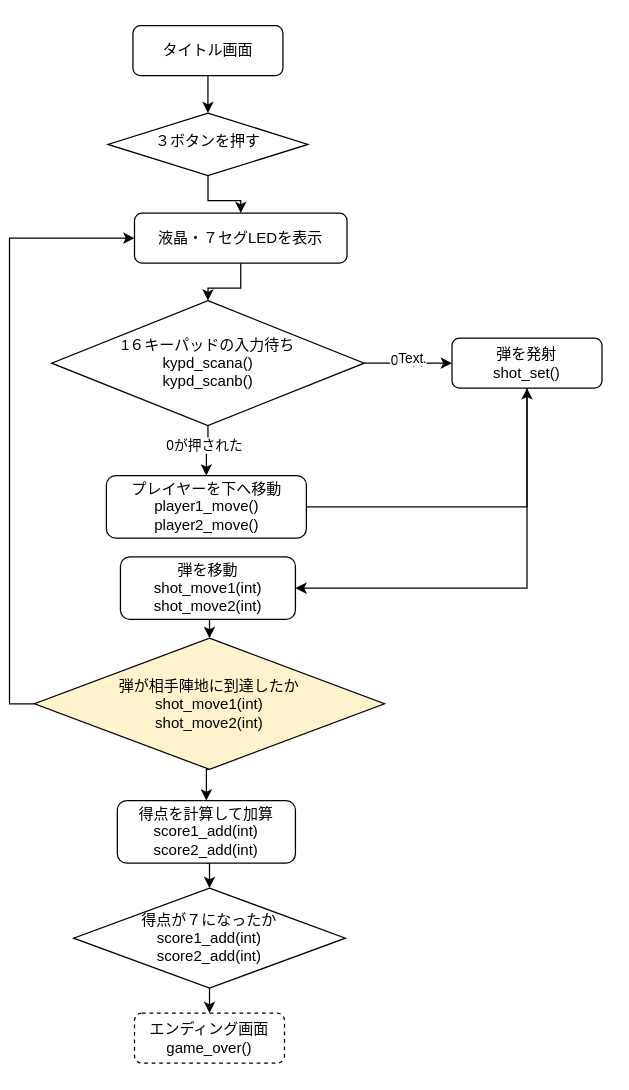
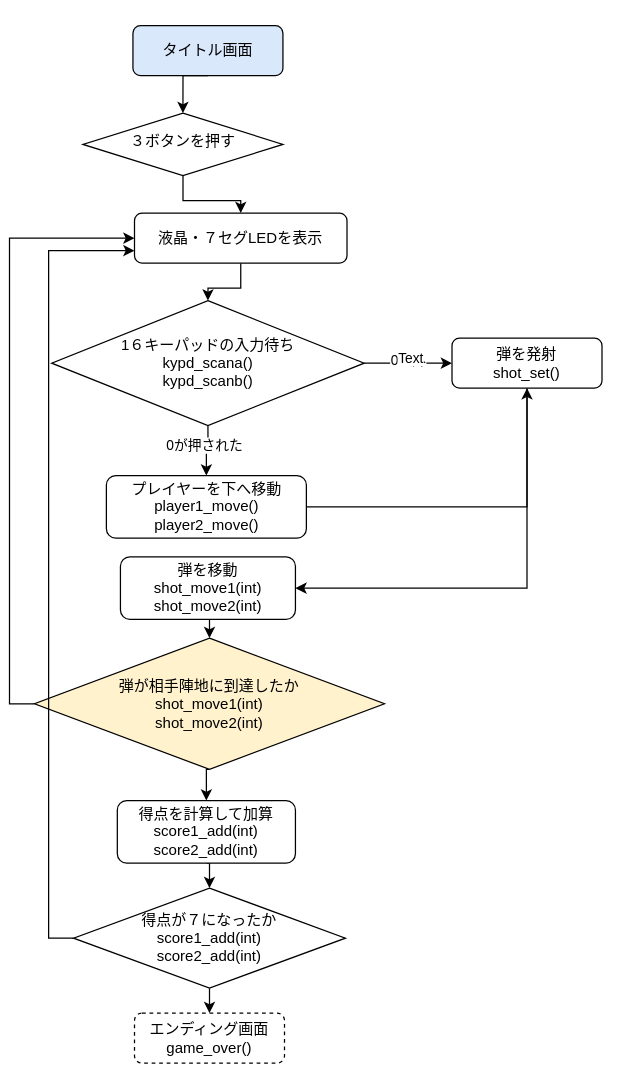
node "タイトル画面": fillcolor #ffffff -> #dae8fc
node "３ボタンを押す": moved (208, 144) -> (183, 144)
edge "得点が７になったか score1_add(int) score2_add(int)" -> "液晶・７セグLEDを表示": added
